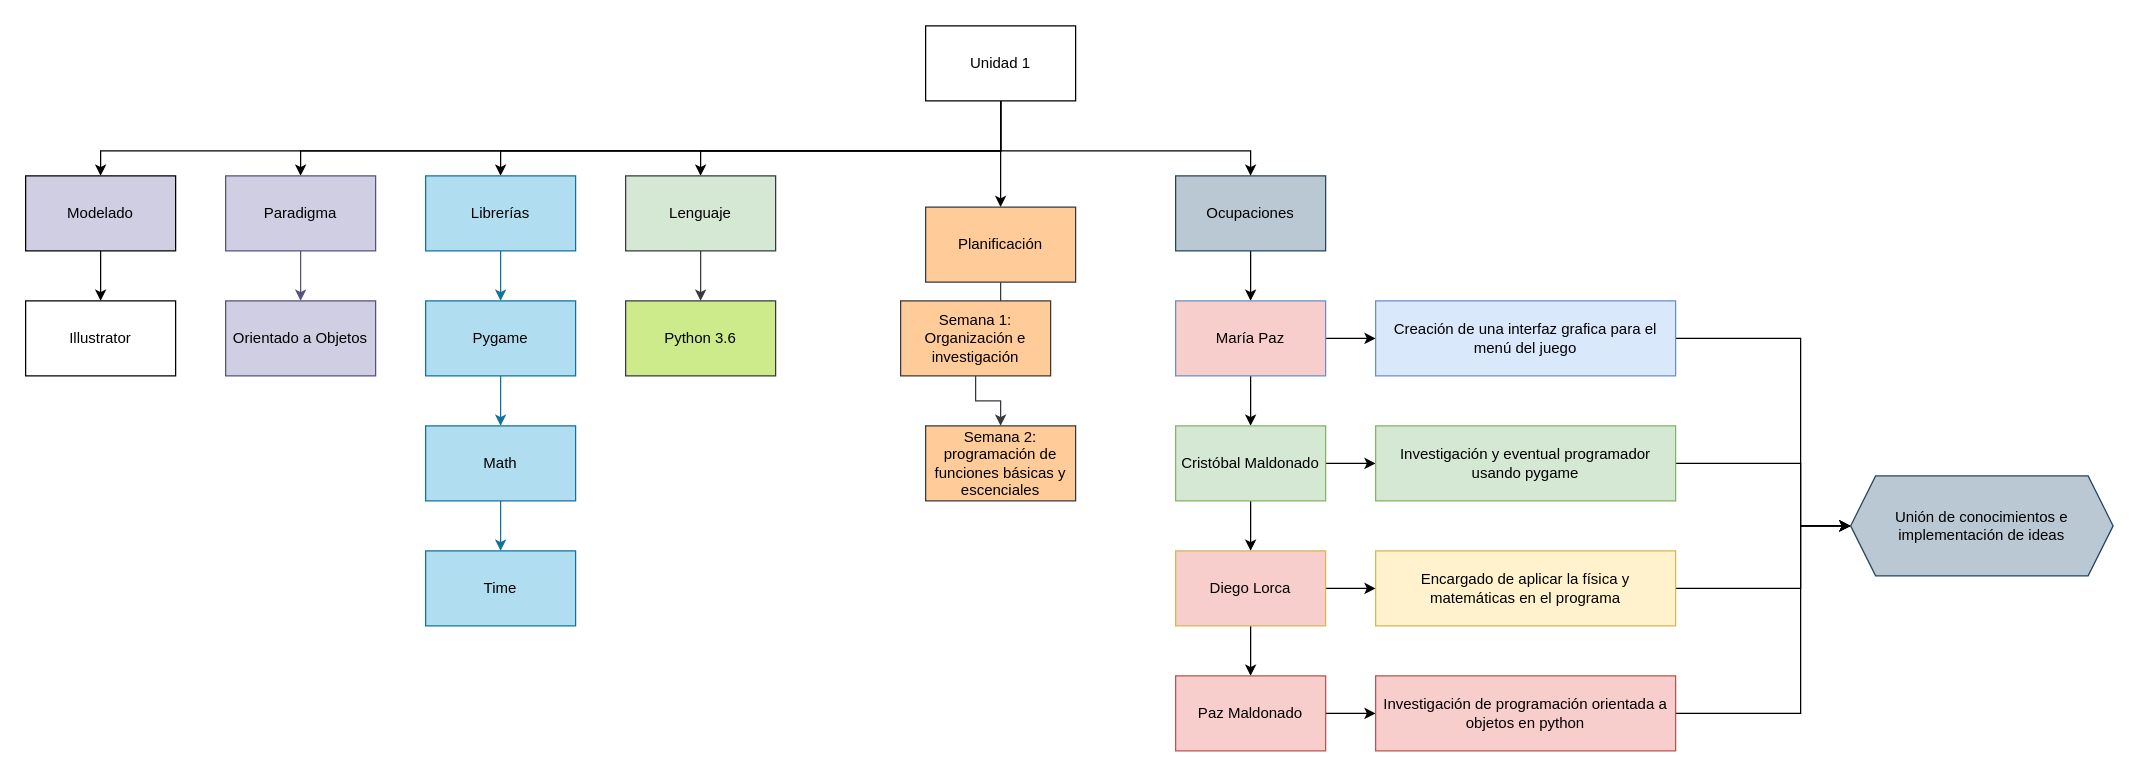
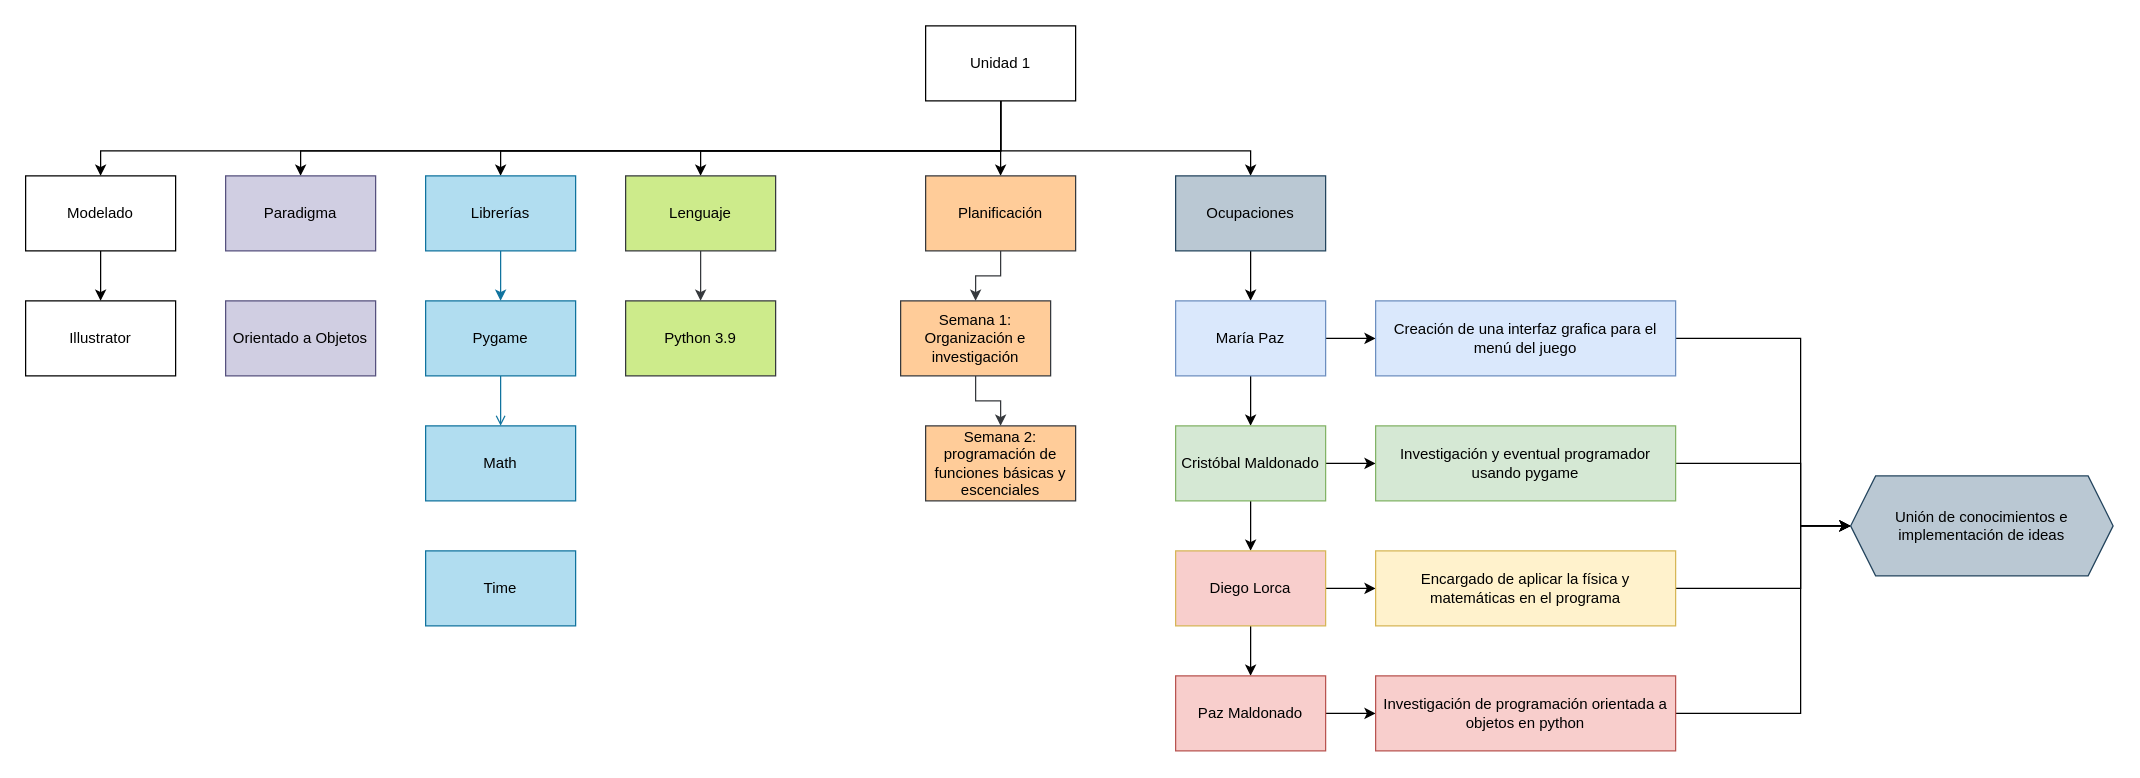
node "Modelado": fillcolor #d0cee2 -> #ffffff
node "Lenguaje": fillcolor #d5e8d4 -> #cdeb8b
node "Planificación": moved (1001, 244) -> (1001, 213)
edge "Paradigma" -> "Orientado a Objetos": removed
node "Python 3.6": label "Python 3.6" -> "Python 3.9"
node "María Paz": fillcolor #f8cecc -> #dae8fc
edge "Pygame" -> "Math": arrowhead classic -> open
edge "Math" -> "Time": removed
